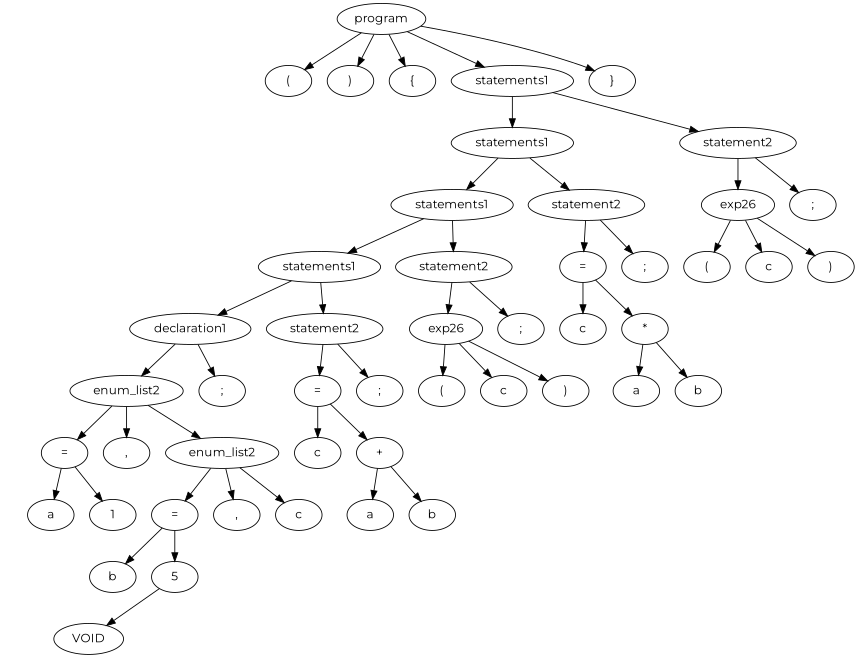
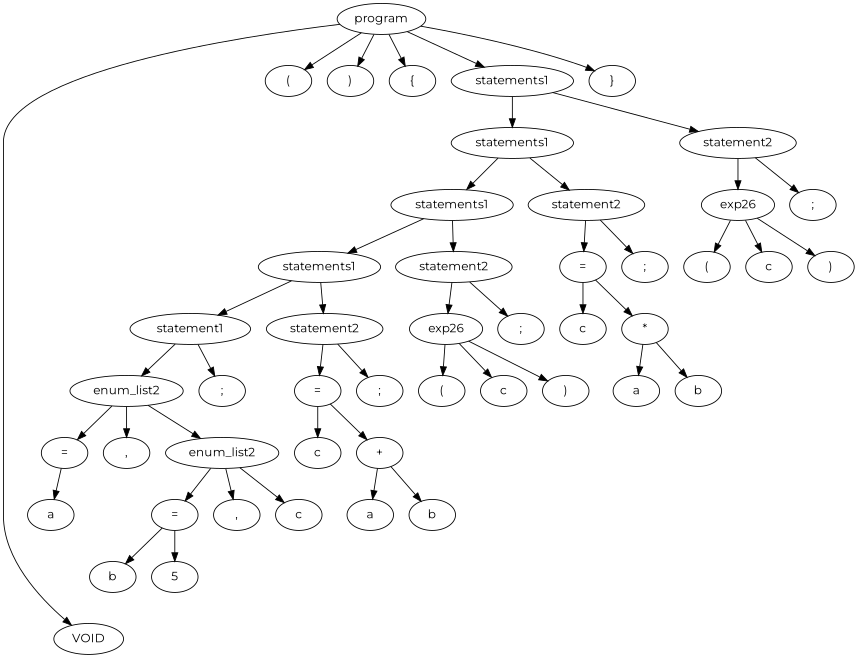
node "declaration1": label "declaration1" -> "statement1"
node "1": removed
edge "5" -> "VOID": now "program" -> "VOID"
